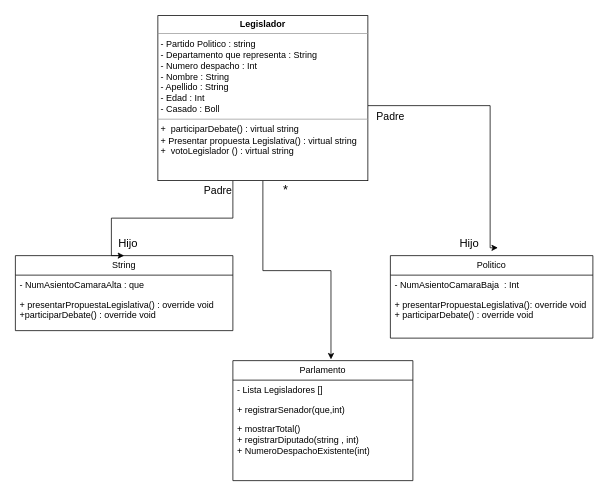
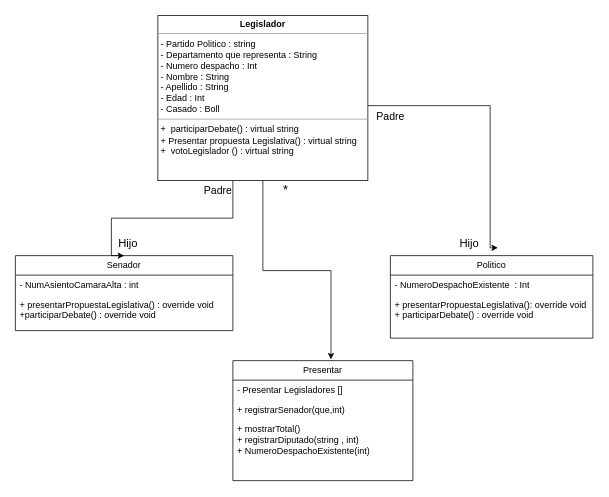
node "String": label "String" -> "Senador"
node "- NumAsientoCamaraAlta : que": label "- NumAsientoCamaraAlta : que" -> "- NumAsientoCamaraAlta : int"
node "- NumAsientoCamaraBaja : Int": label "- NumAsientoCamaraBaja : Int" -> "- NumeroDespachoExistente : Int"
node "Parlamento": label "Parlamento" -> "Presentar"
node "- Lista Legisladores []": label "- Lista Legisladores []" -> "- Presentar Legisladores []"
